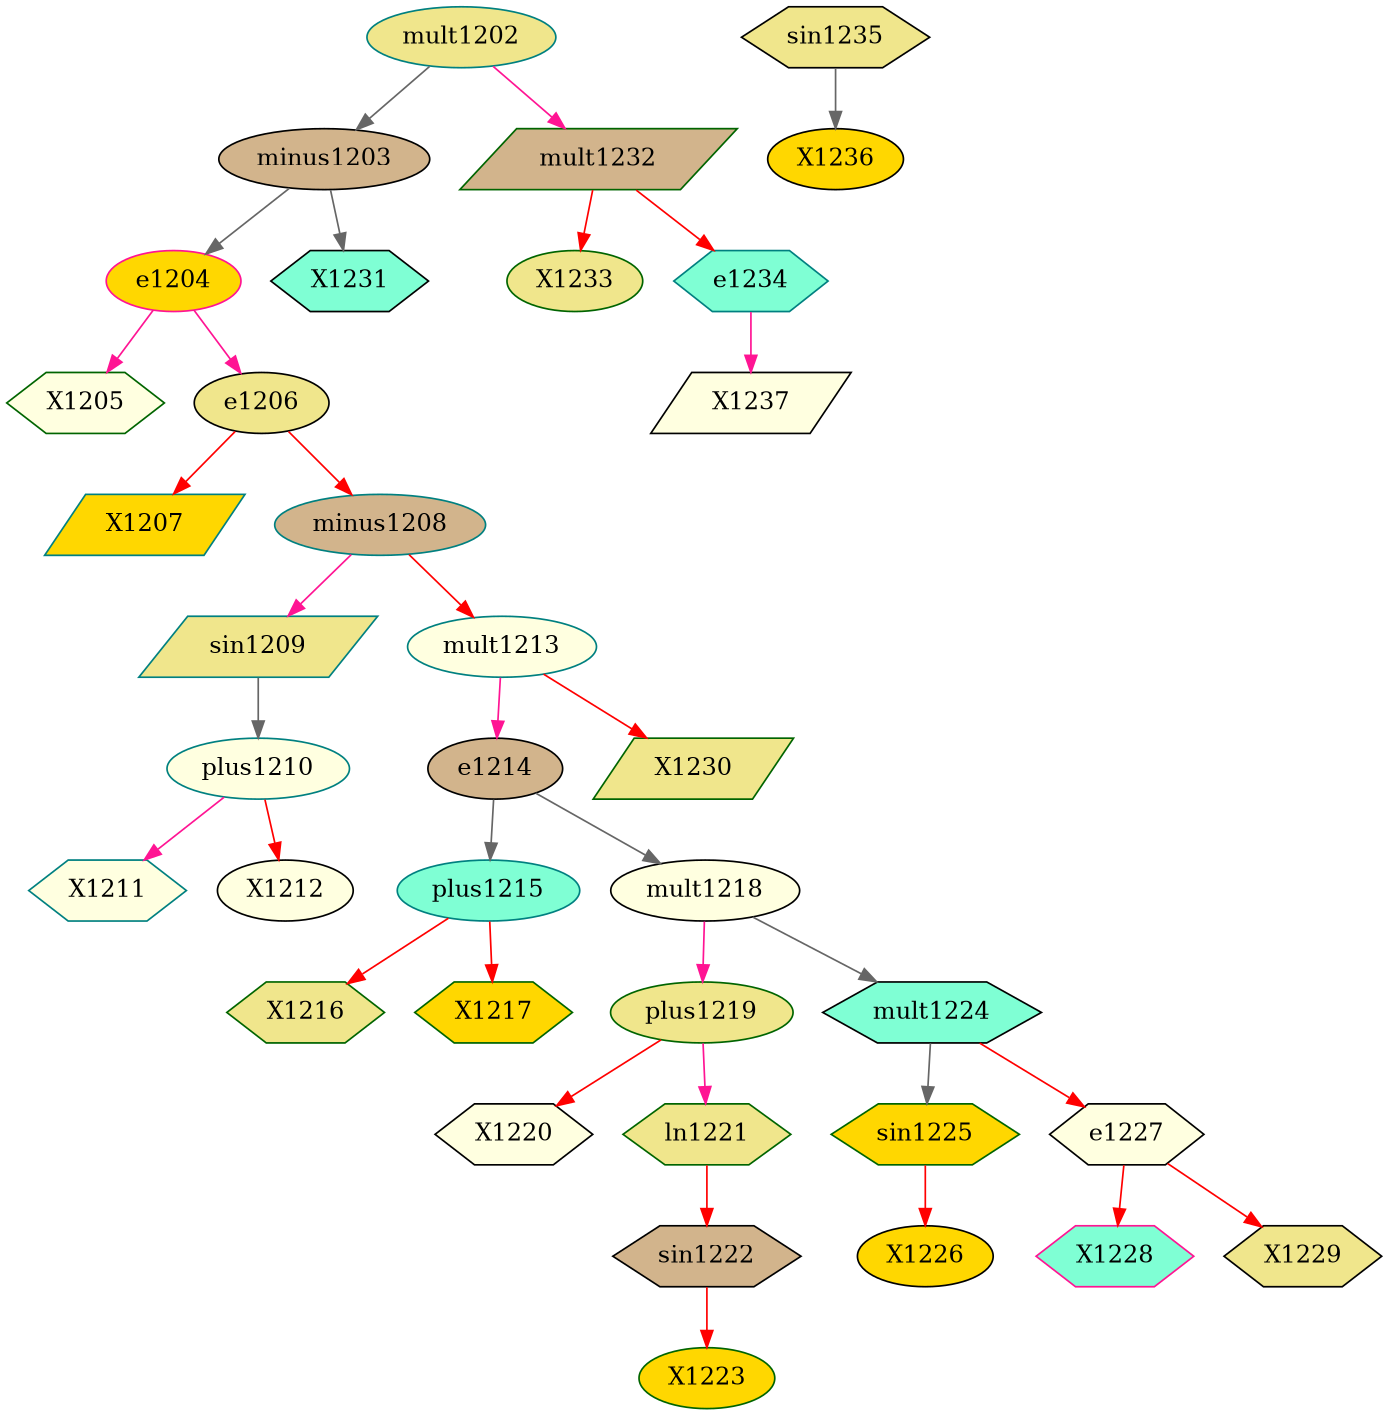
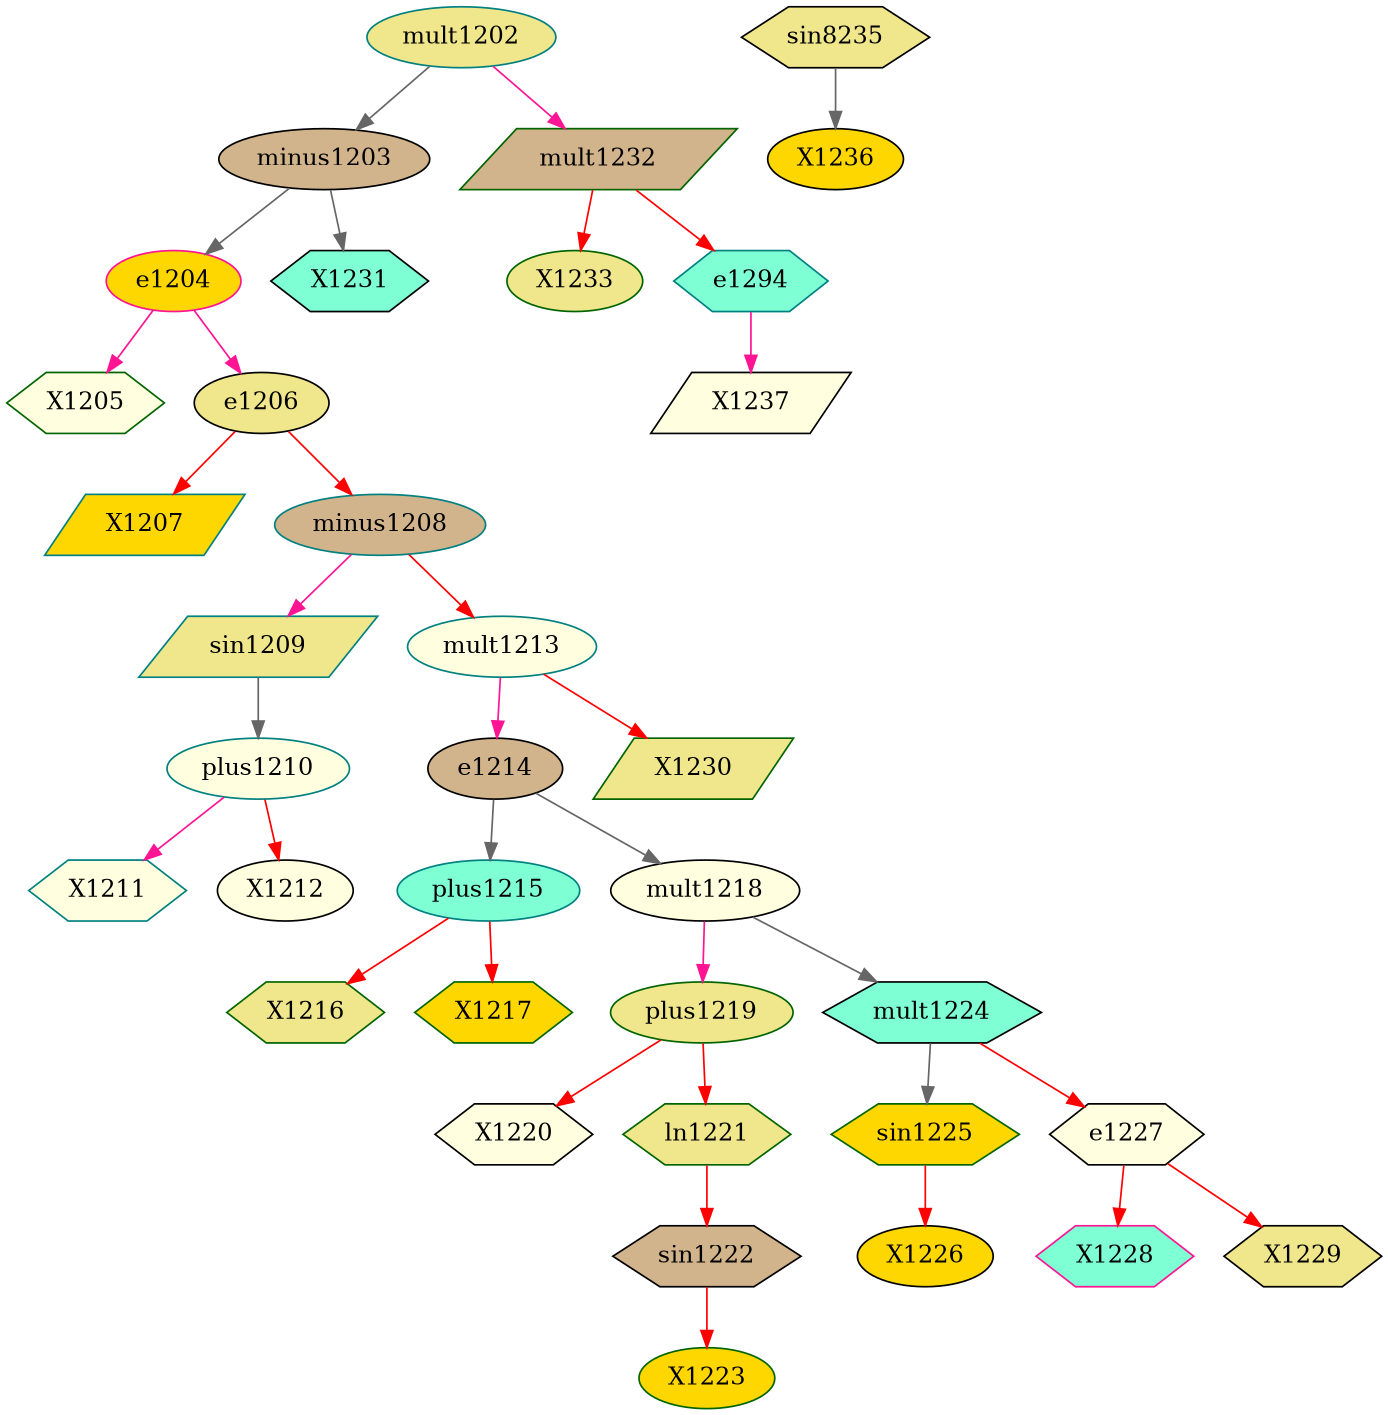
node "sin1235": label "sin1235" -> "sin8235"
node "e1234": label "e1234" -> "e1294"
edge "plus1219" -> "ln1221": color deeppink -> red
